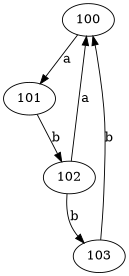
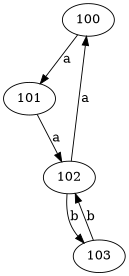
edge "101" -> "102": label "b" -> "a"
edge "103" -> "100": now "103" -> "102"
